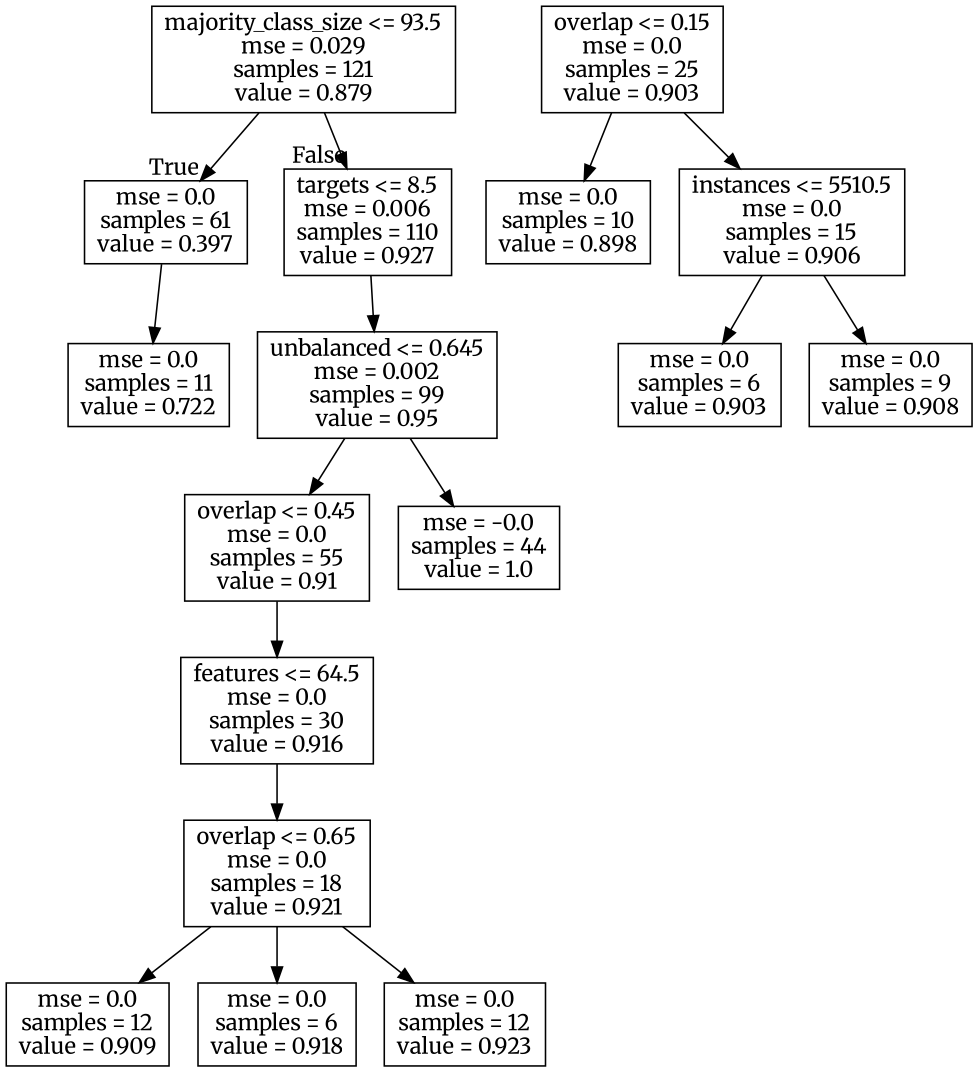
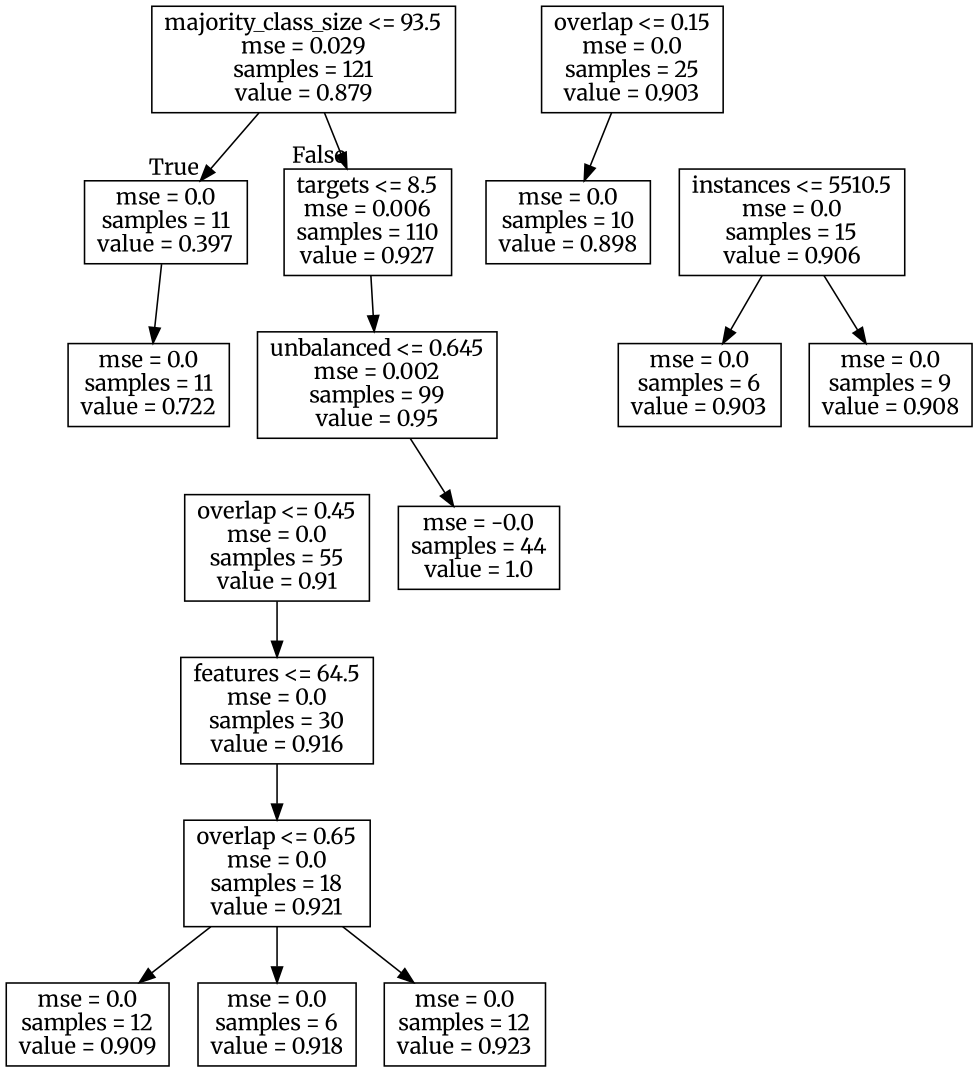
edge "overlap <= 0.15 mse = 0.0 samples = 25 value = 0.903" -> "instances <= 5510.5 mse = 0.0 samples = 15 value = 0.906": removed
node "mse = 0.0 samples = 61 value = 0.397": label "mse = 0.0 samples = 61 value = 0.397" -> "mse = 0.0 samples = 11 value = 0.397"
edge "unbalanced <= 0.645 mse = 0.002 samples = 99 value = 0.95" -> "overlap <= 0.45 mse = 0.0 samples = 55 value = 0.91": removed
